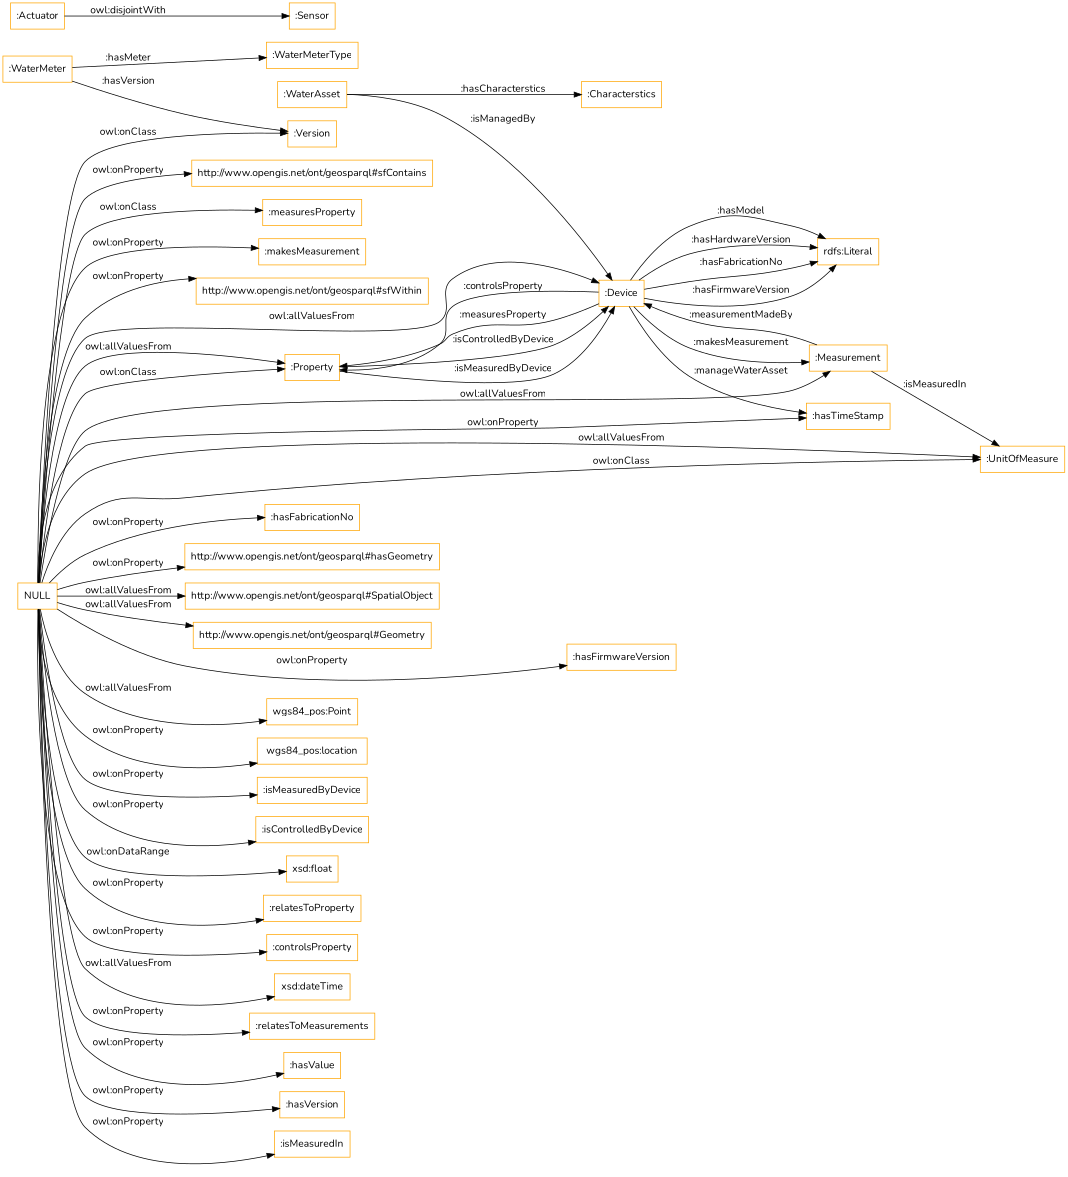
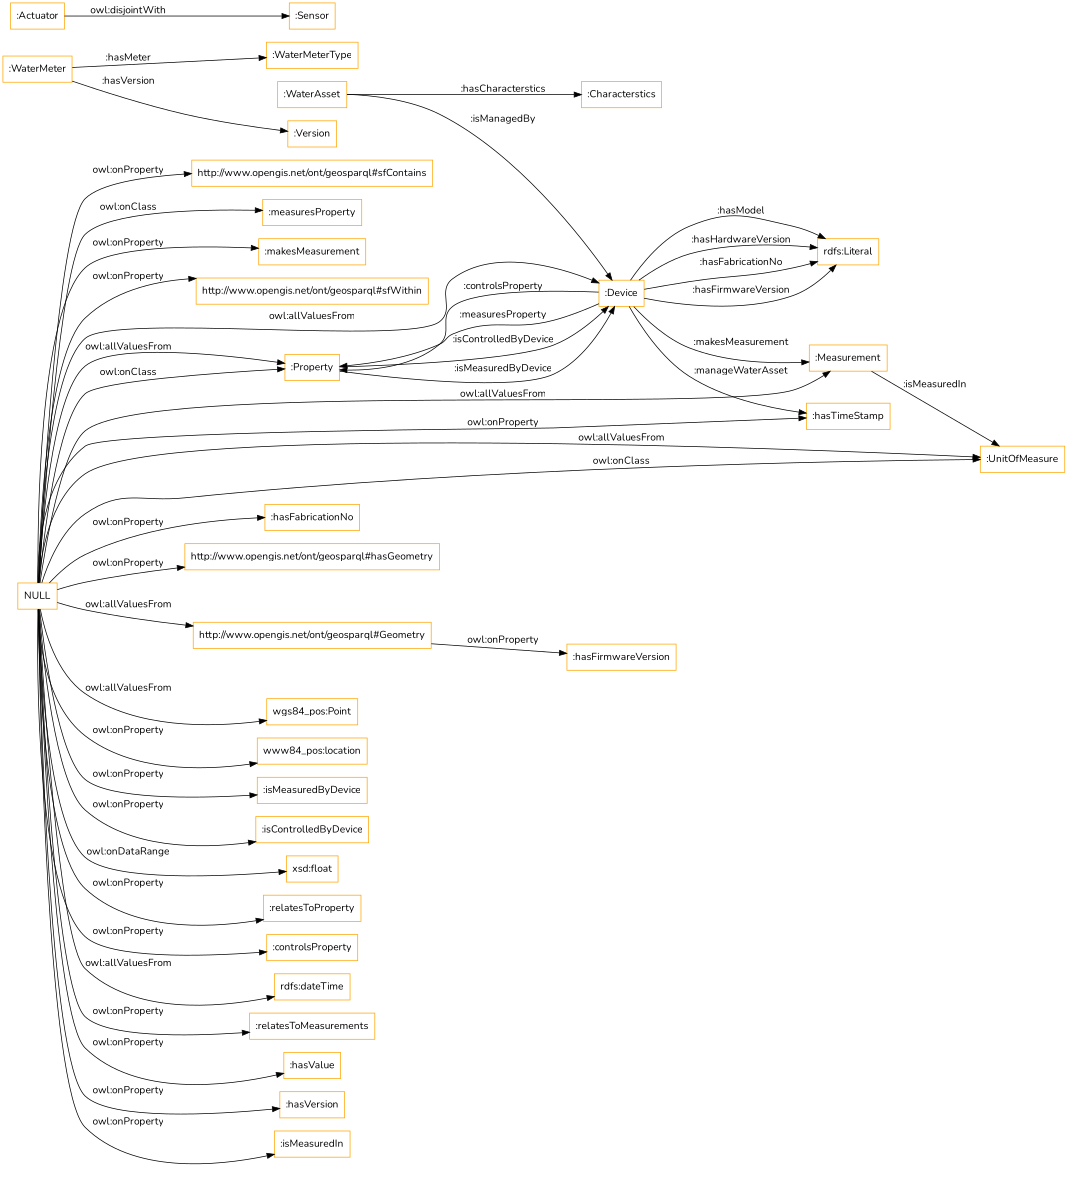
edge "NULL" -> ":Version": removed, label "owl:onClass"
edge ":Measurement" -> ":Device": removed, label ":measurementMadeBy"
node "http://www.opengis.net/ont/geosparql#SpatialObject": removed
edge "NULL" -> ":hasFirmwareVersion": now "http://www.opengis.net/ont/geosparql#Geometry" -> ":hasFirmwareVersion"
node "wgs84_pos:location": label "wgs84_pos:location" -> "www84_pos:location"
node "xsd:dateTime": label "xsd:dateTime" -> "rdfs:dateTime"
